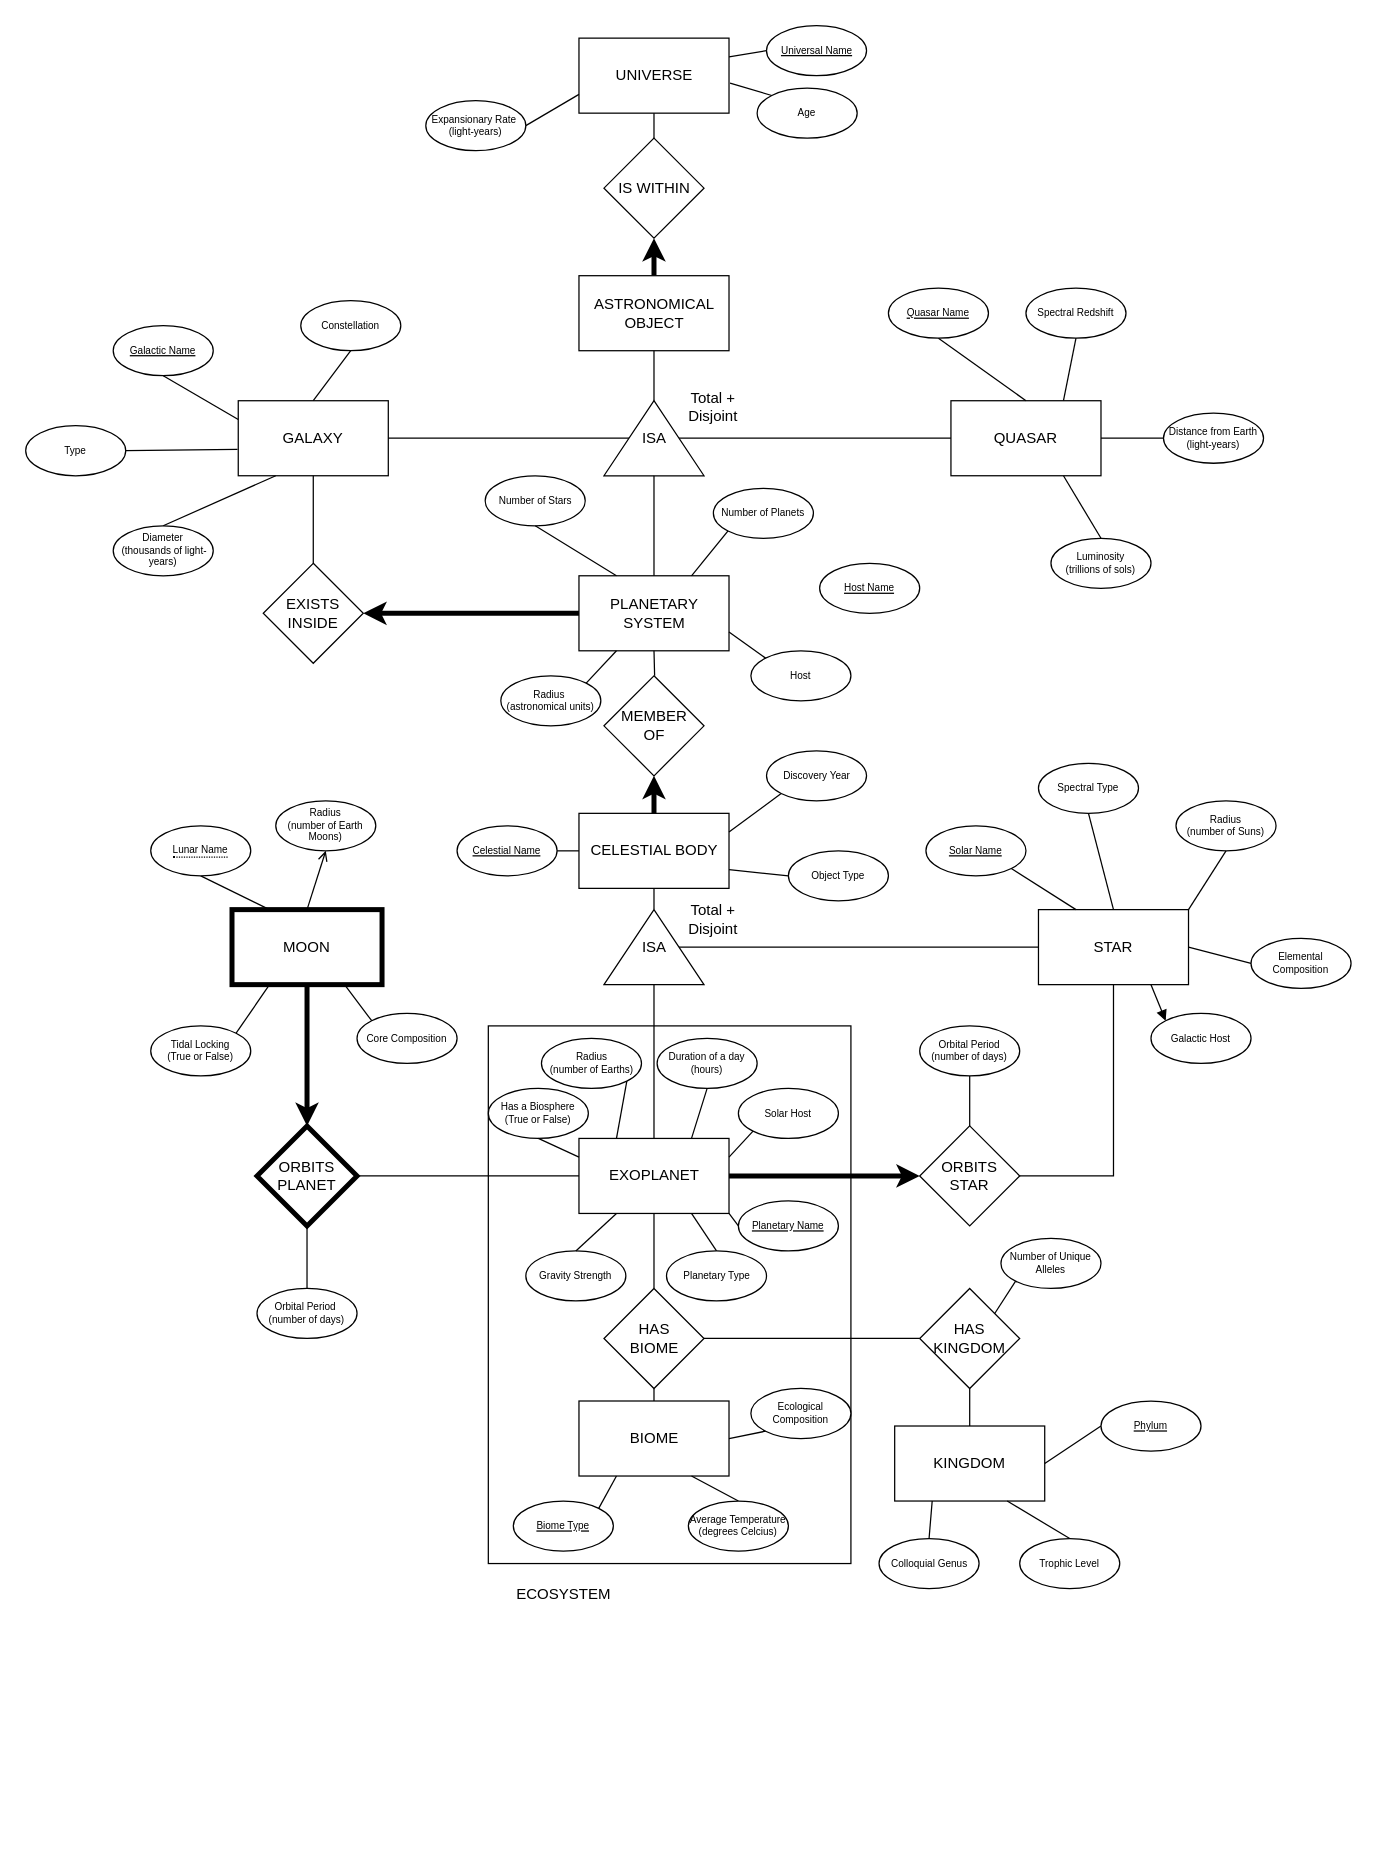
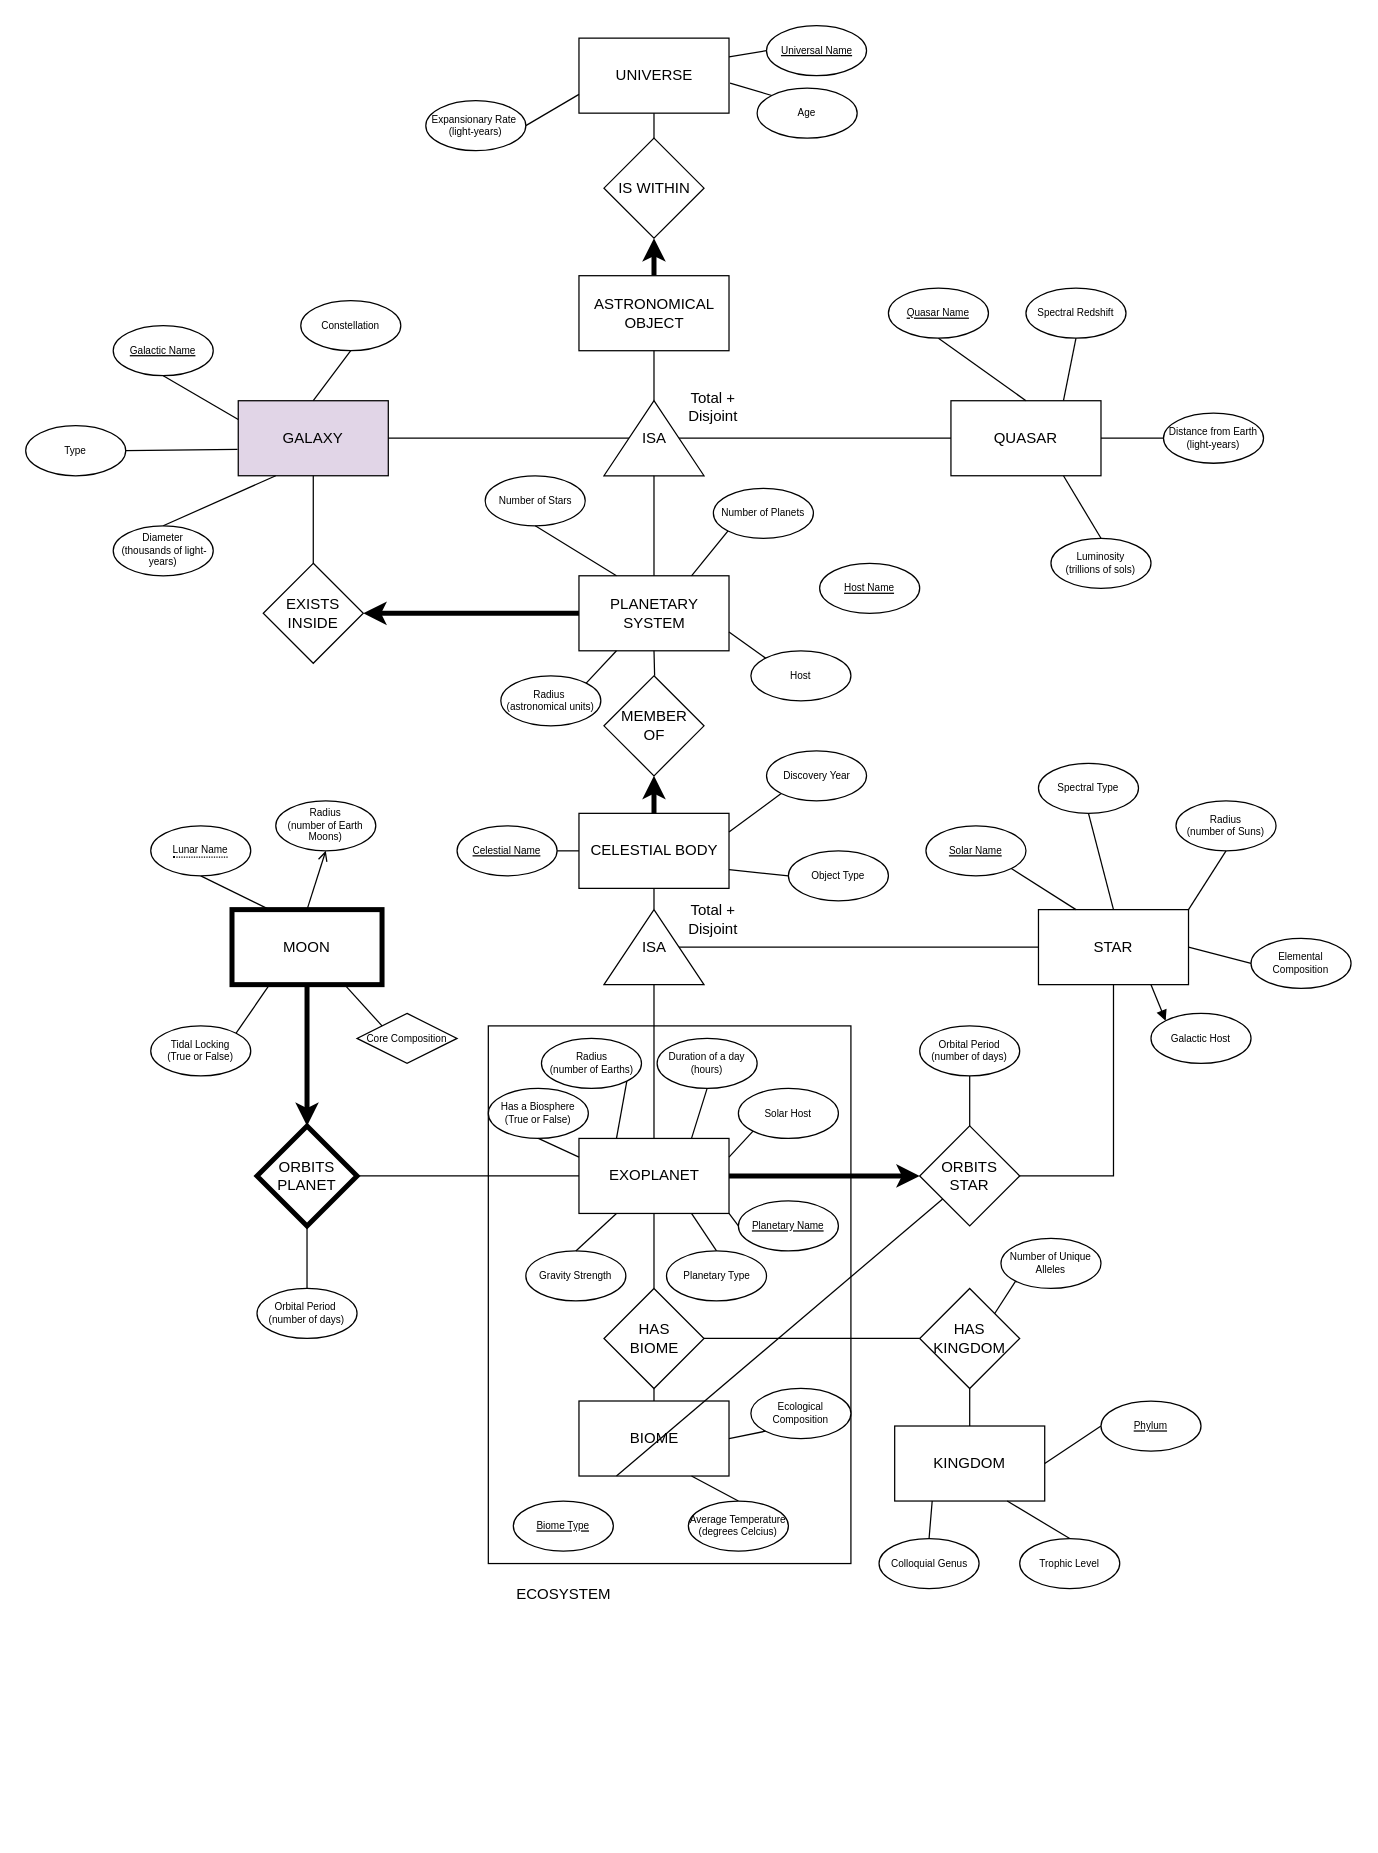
node "GALAXY": fillcolor #ffffff -> #e1d5e7
node "Core Composition": shape ellipse -> diamond
edge "BIOME" -- "Biome Type": now "BIOME" -- "ORBITS STAR"
